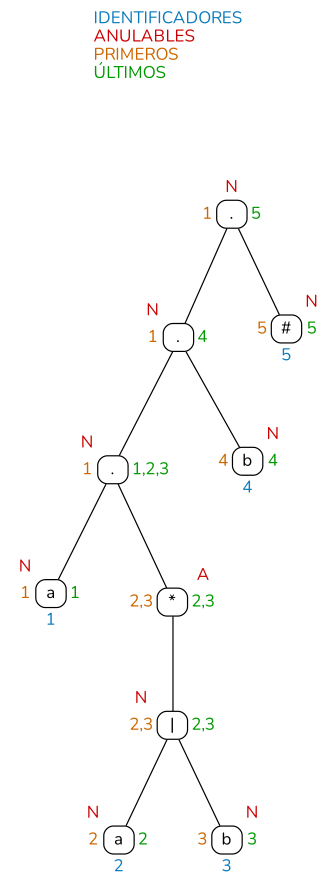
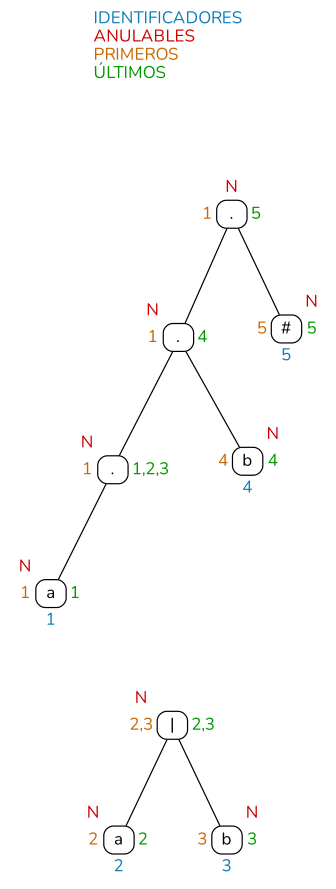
node "A": removed
